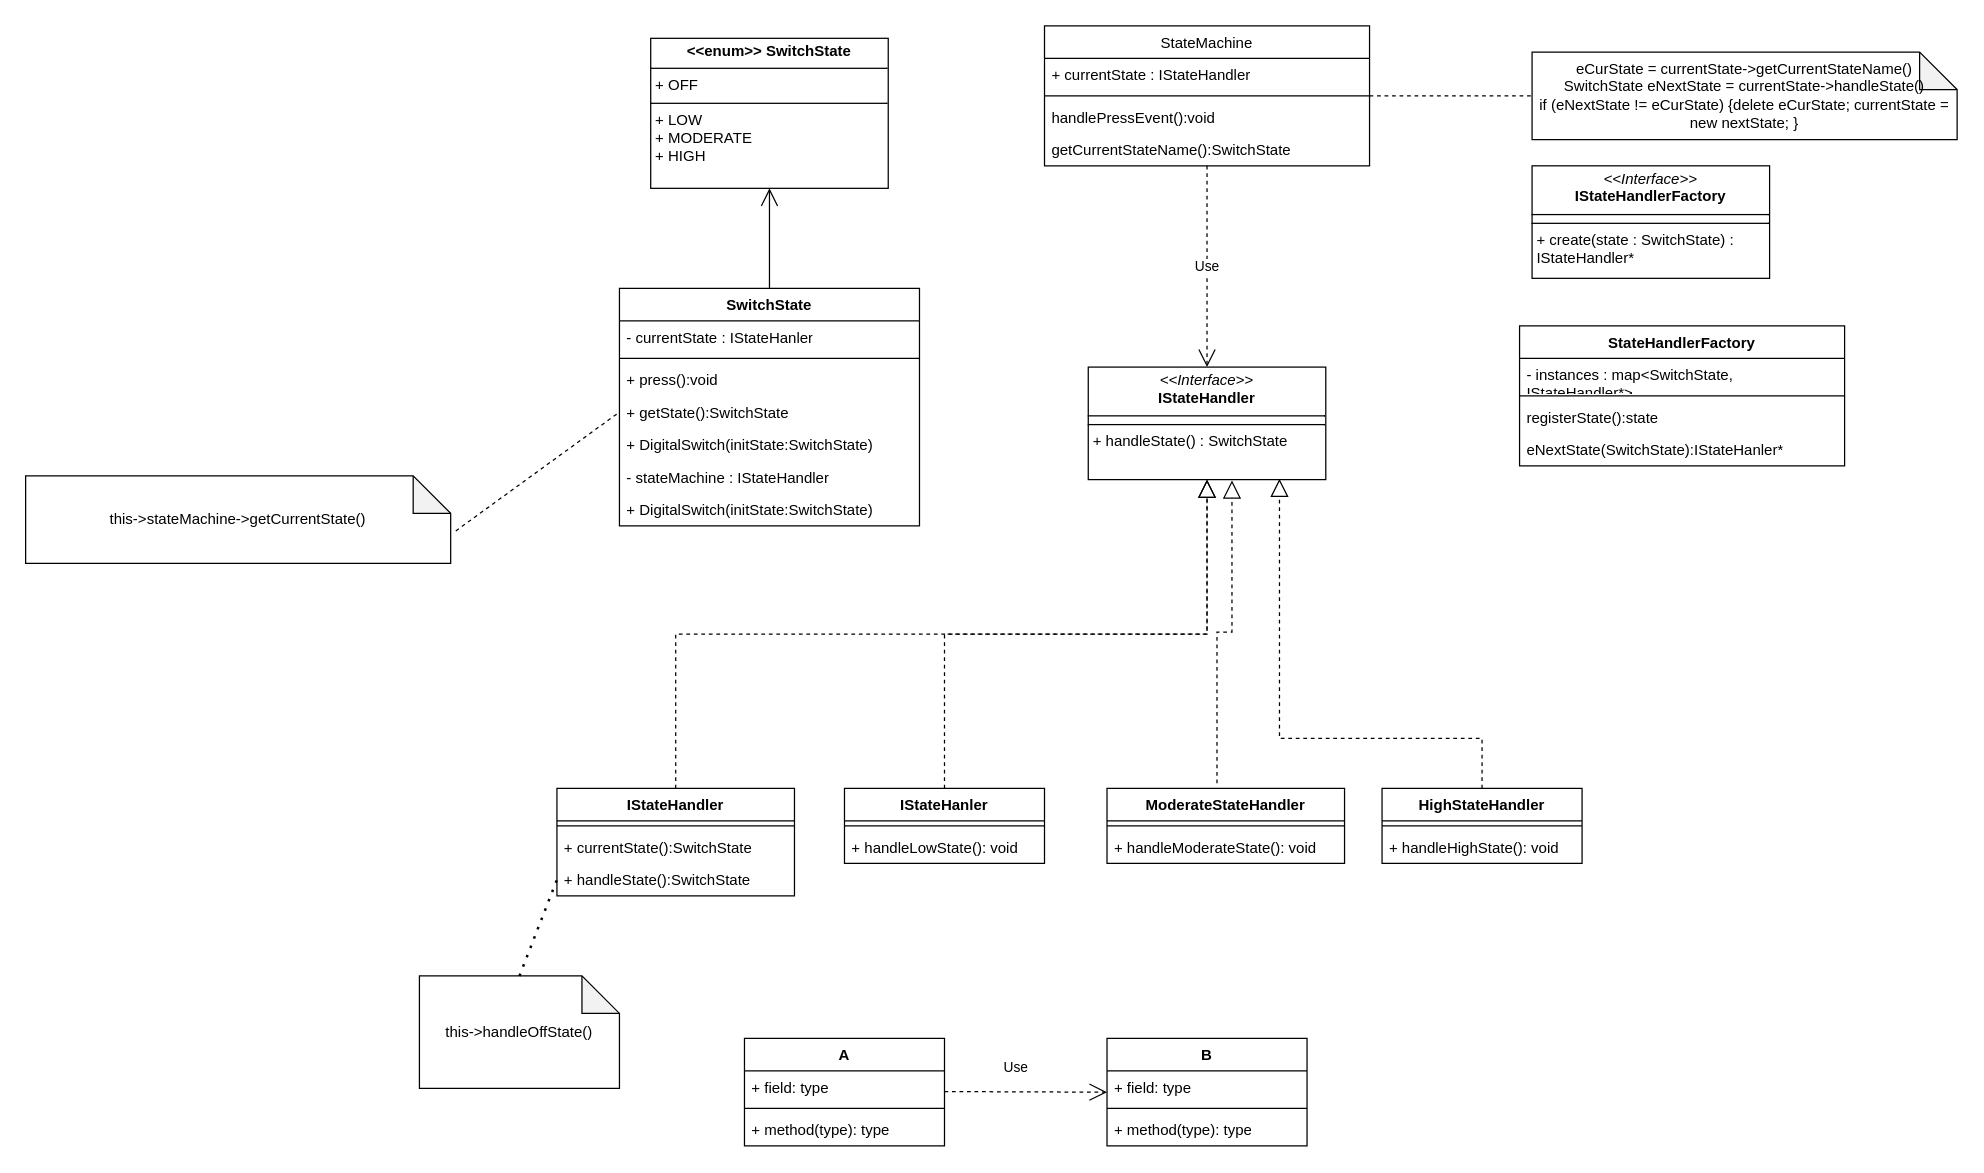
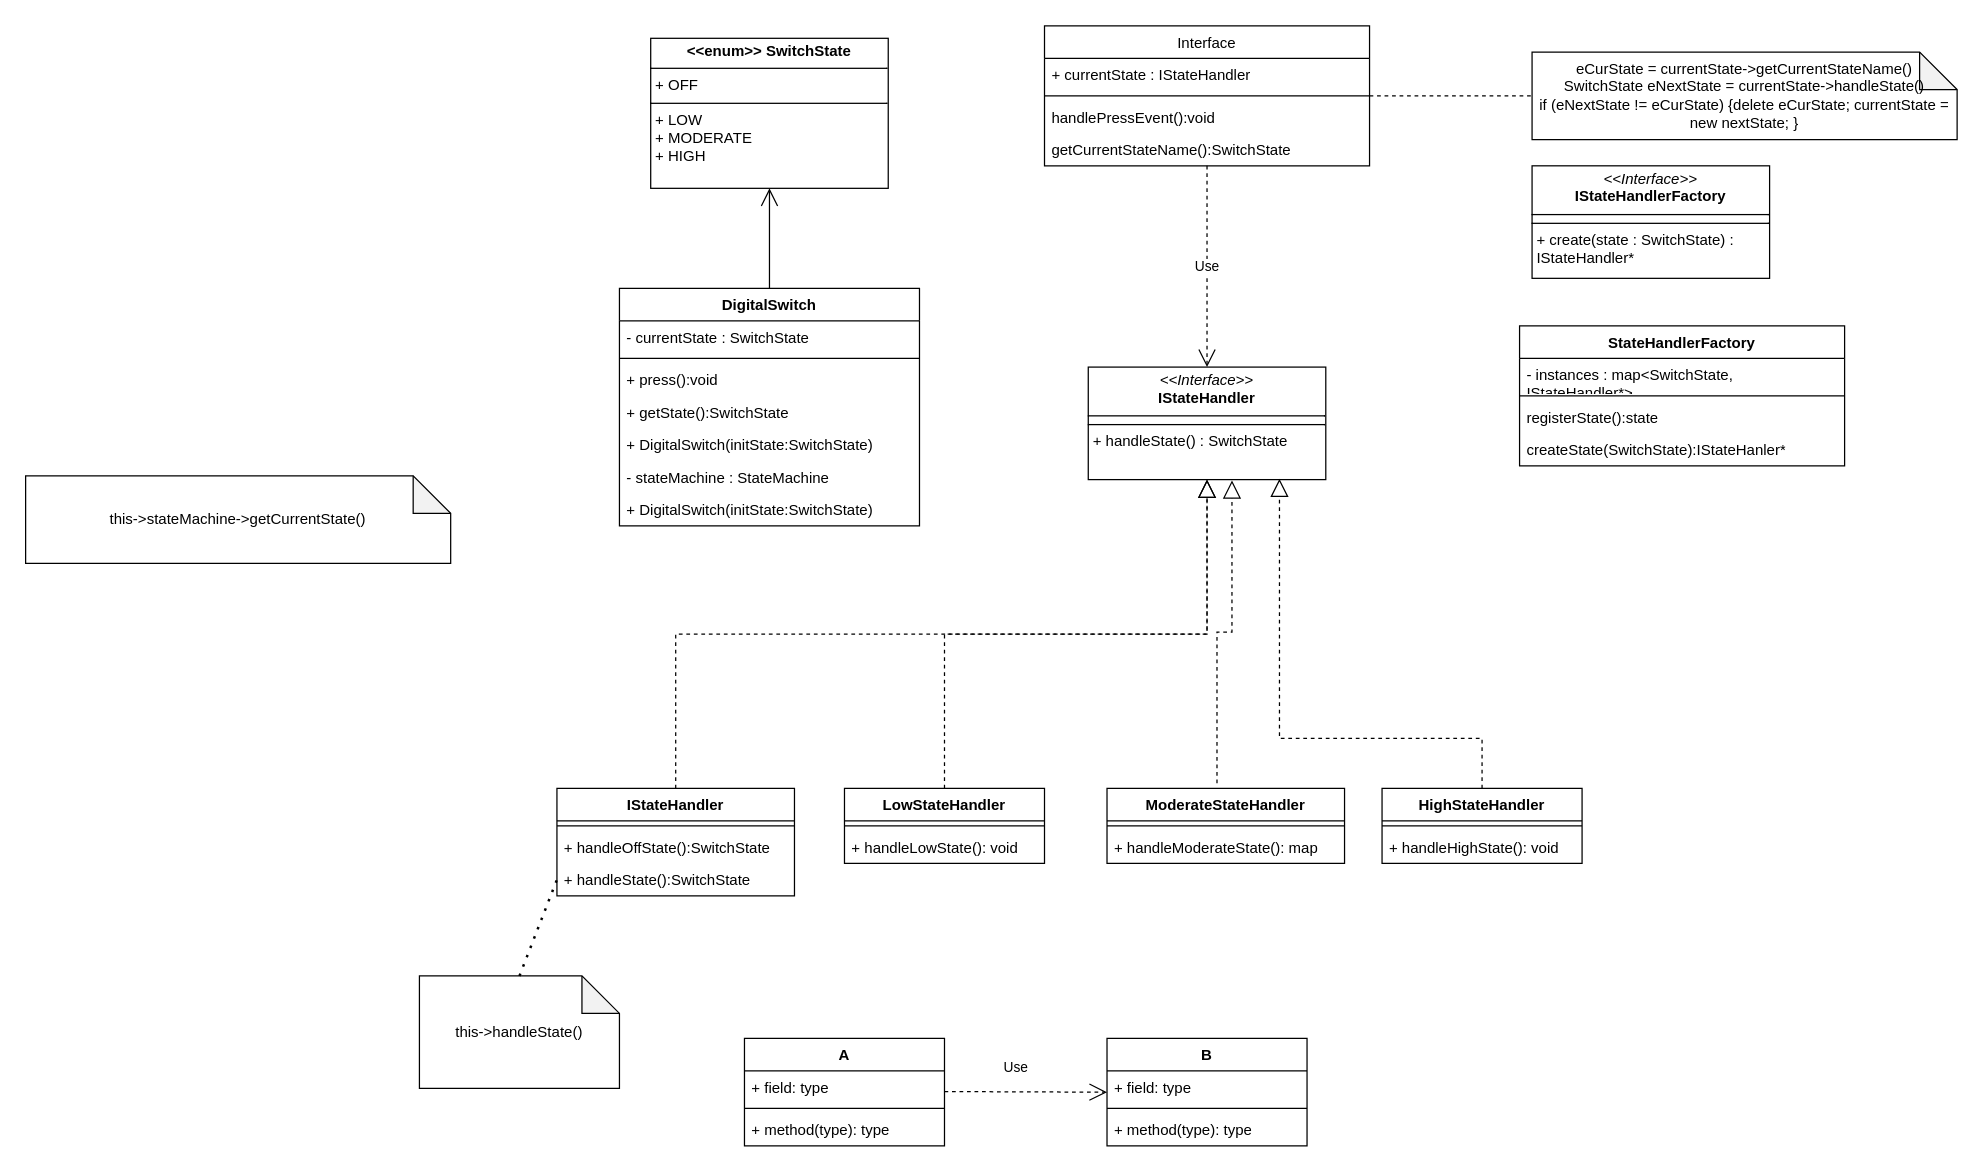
node "StateMachine": label "StateMachine" -> "Interface"
node "SwitchState": label "SwitchState" -> "DigitalSwitch"
node "- currentState : IStateHanler": label "- currentState : IStateHanler" -> "- currentState : SwitchState"
node "eNextState(SwitchState):IStateHanler*": label "eNextState(SwitchState):IStateHanler*" -> "createState(SwitchState):IStateHanler*"
edge "+ getState():SwitchState" -- "this->stateMachine->getCurrentState()": removed
node "- stateMachine : IStateHandler": label "- stateMachine : IStateHandler" -> "- stateMachine : StateMachine"
node "IStateHanler": label "IStateHanler" -> "LowStateHandler"
node "+ currentState():SwitchState": label "+ currentState():SwitchState" -> "+ handleOffState():SwitchState"
node "+ handleModerateState(): void": label "+ handleModerateState(): void" -> "+ handleModerateState(): map"
node "this->handleOffState()": label "this->handleOffState()" -> "this->handleState()"
